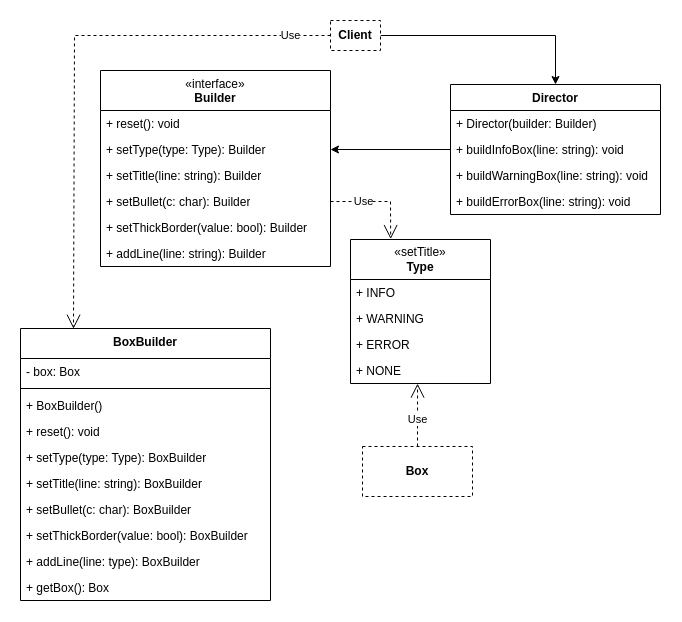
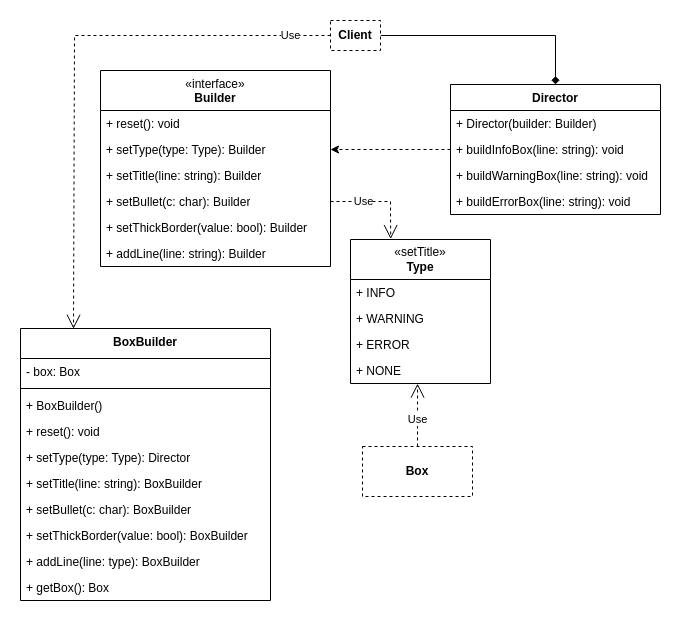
edge "Client" -> "Director": arrowhead classic -> diamond
edge "+ buildInfoBox(line: string): void" -> "+ setType(type: Type): Builder": style solid -> dashed
node "+ setType(type: Type): BoxBuilder": label "+ setType(type: Type): BoxBuilder" -> "+ setType(type: Type): Director"
